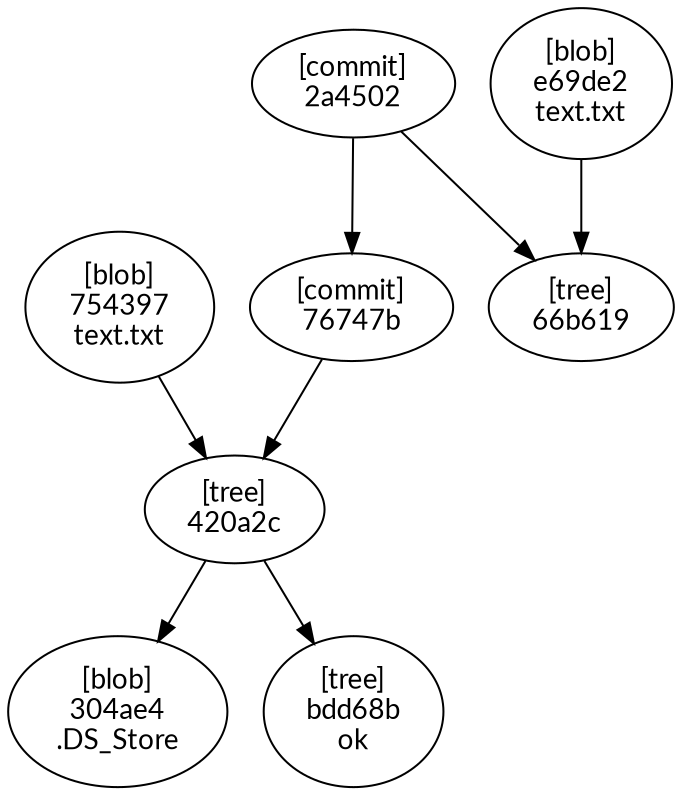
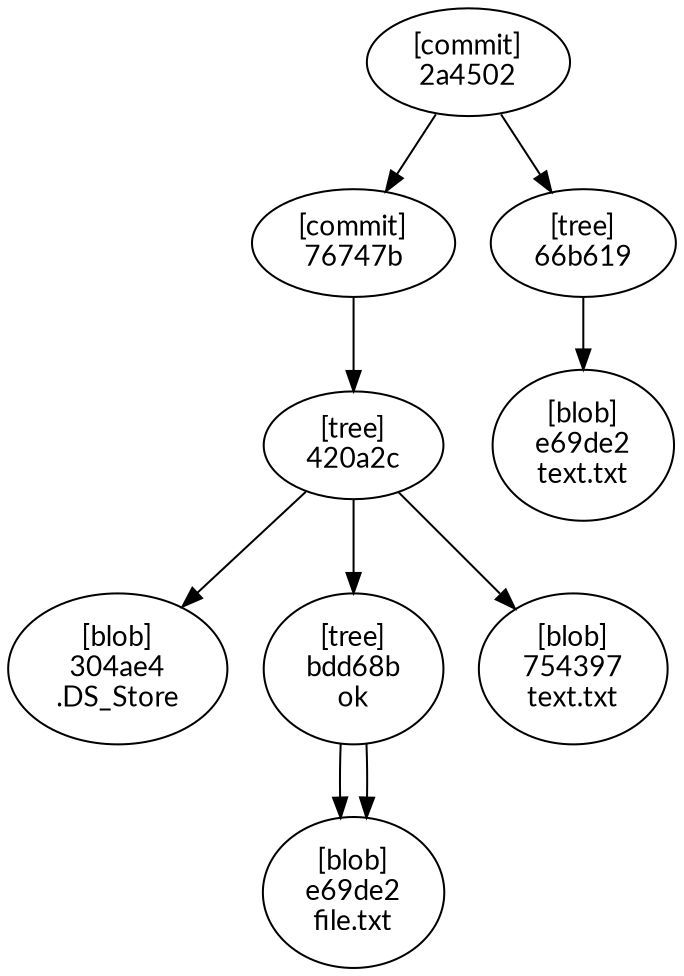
edge "[blob] e69de2 text.txt" -> "[tree] 66b619": reversed
edge "[blob] 754397 text.txt" -> "[tree] 420a2c": reversed
node "[blob] e69de2 file.txt": added
